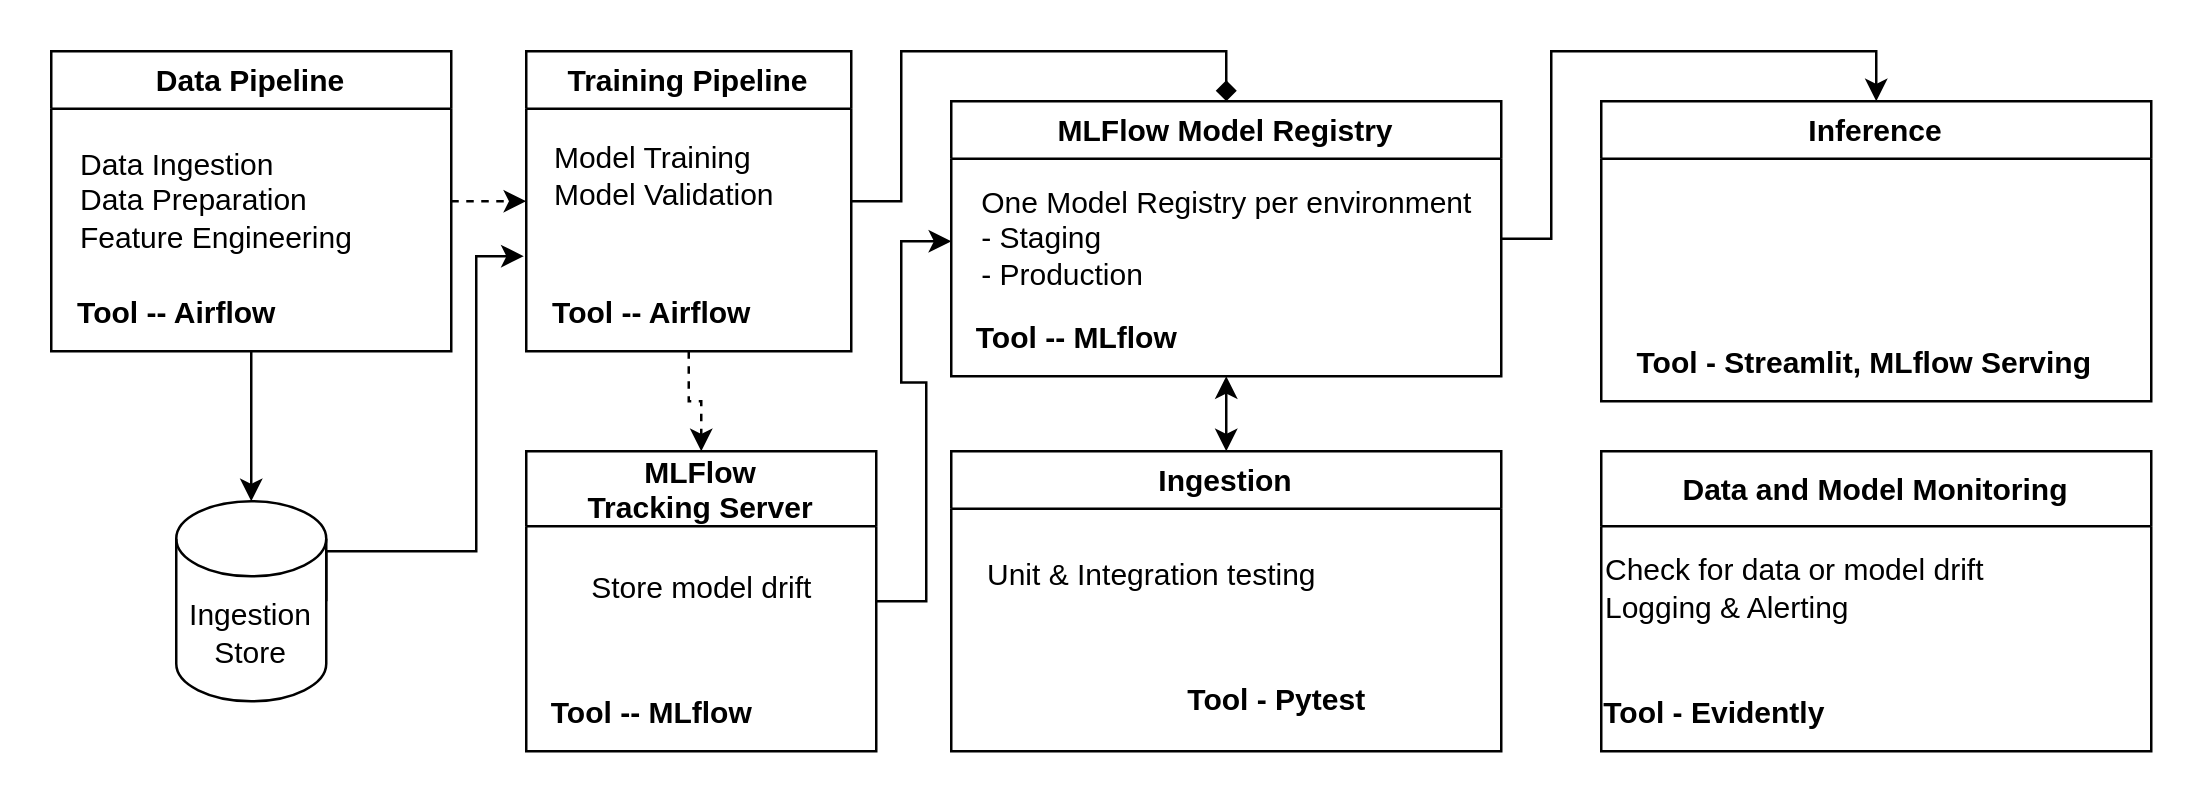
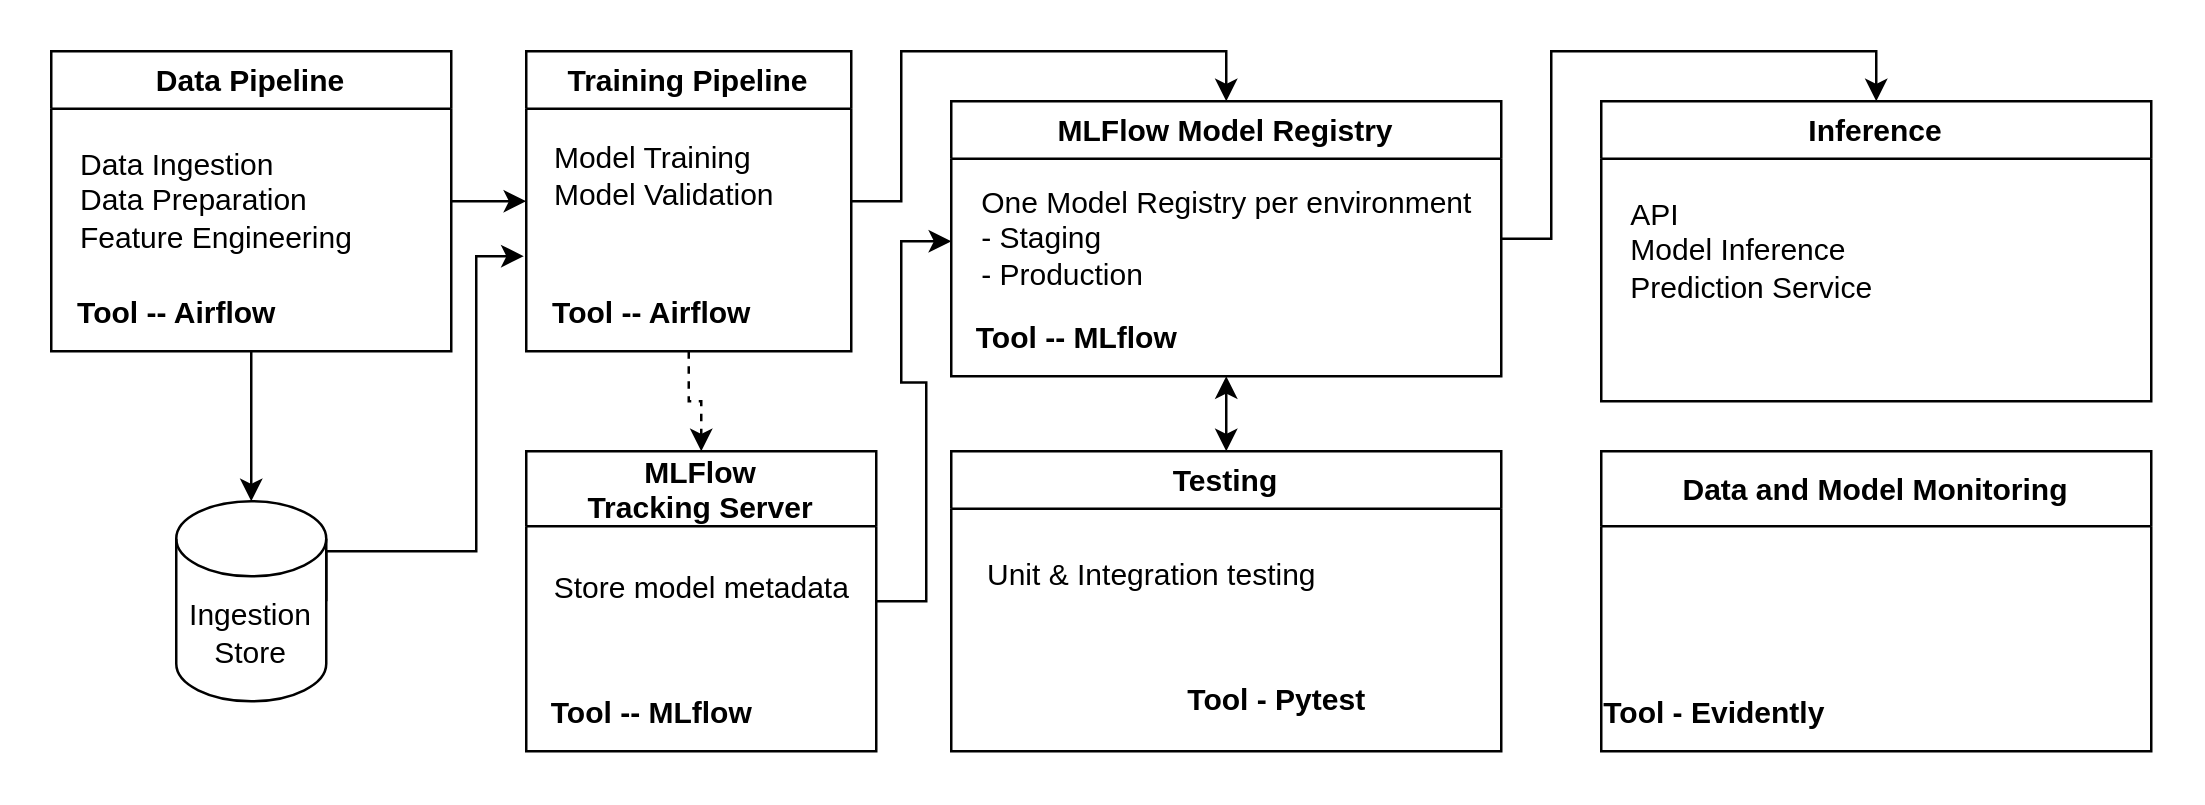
edge "Training Pipeline" -> "MLFlow Model Registry": arrowhead diamond -> classic
edge "Data Pipeline" -> "Model Training Model Validation": style dashed -> solid
node "API Model Inference Prediction Service": added
node "Tool - Streamlit, MLflow Serving": removed
node "Ingestion": label "Ingestion" -> "Testing"
node "Store model drift": label "Store model drift" -> "Store model metadata"
node "Check for data or model drift Logging & Alerting": removed
